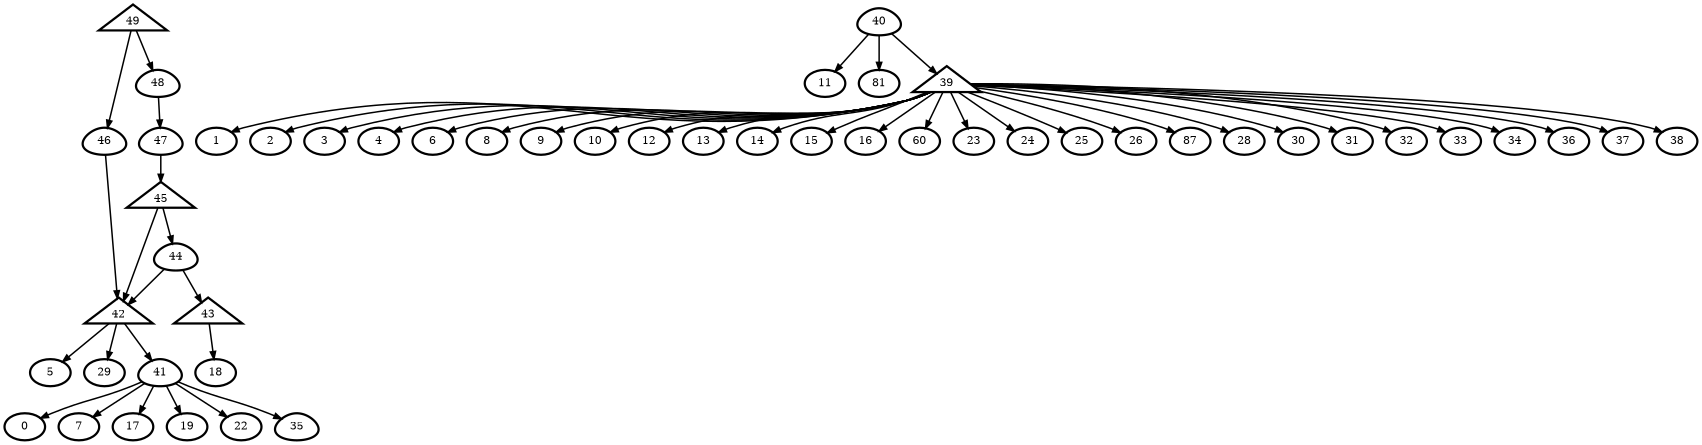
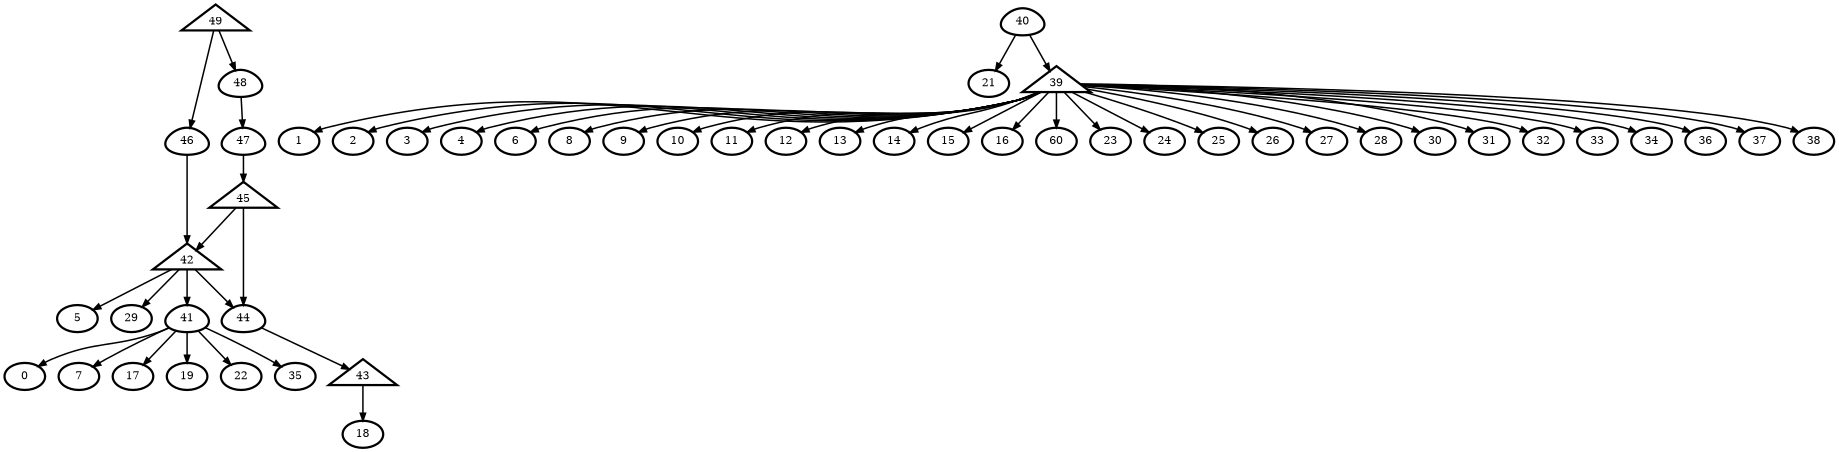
edge "40" -> "11": now "39" -> "11"
node "81": label "81" -> "21"
node "87": label "87" -> "27"
edge "44" -> "42": reversed
node "35": shape egg -> ellipse
